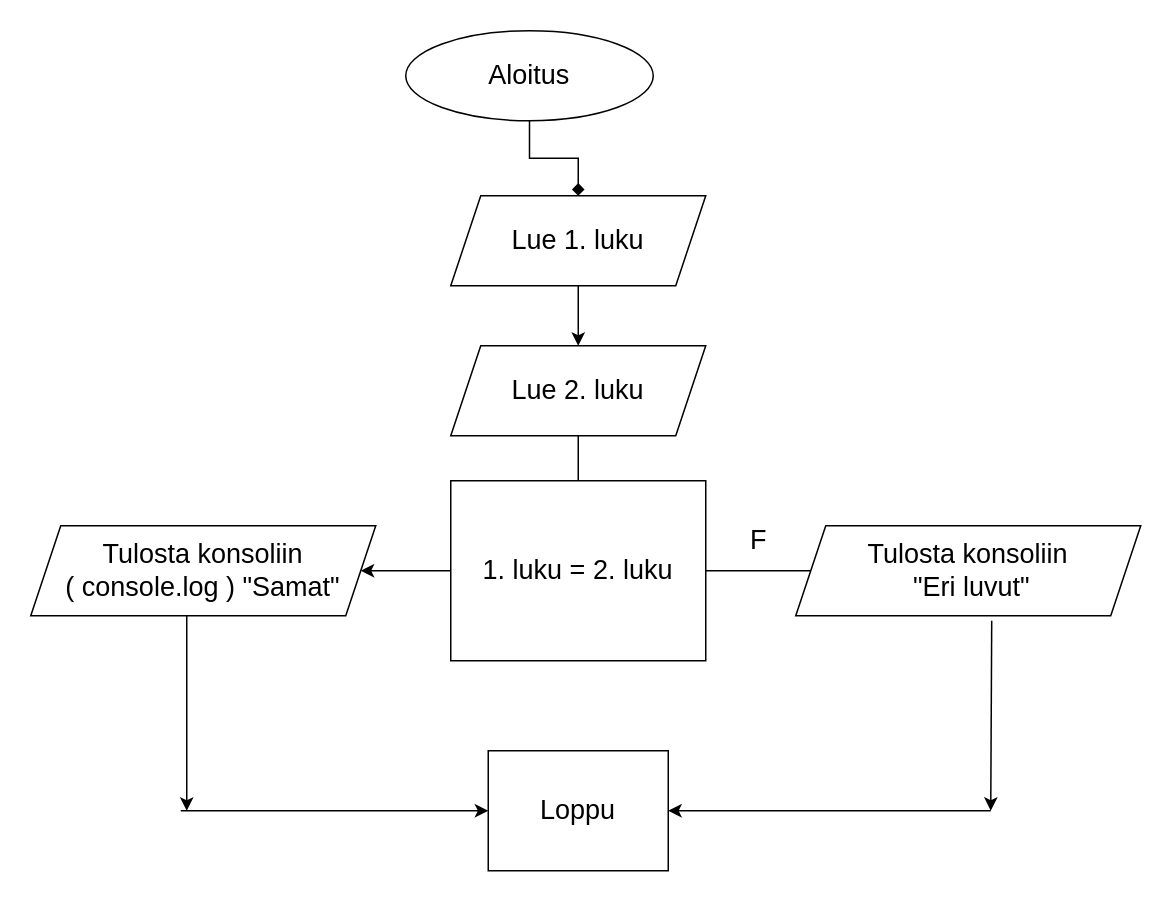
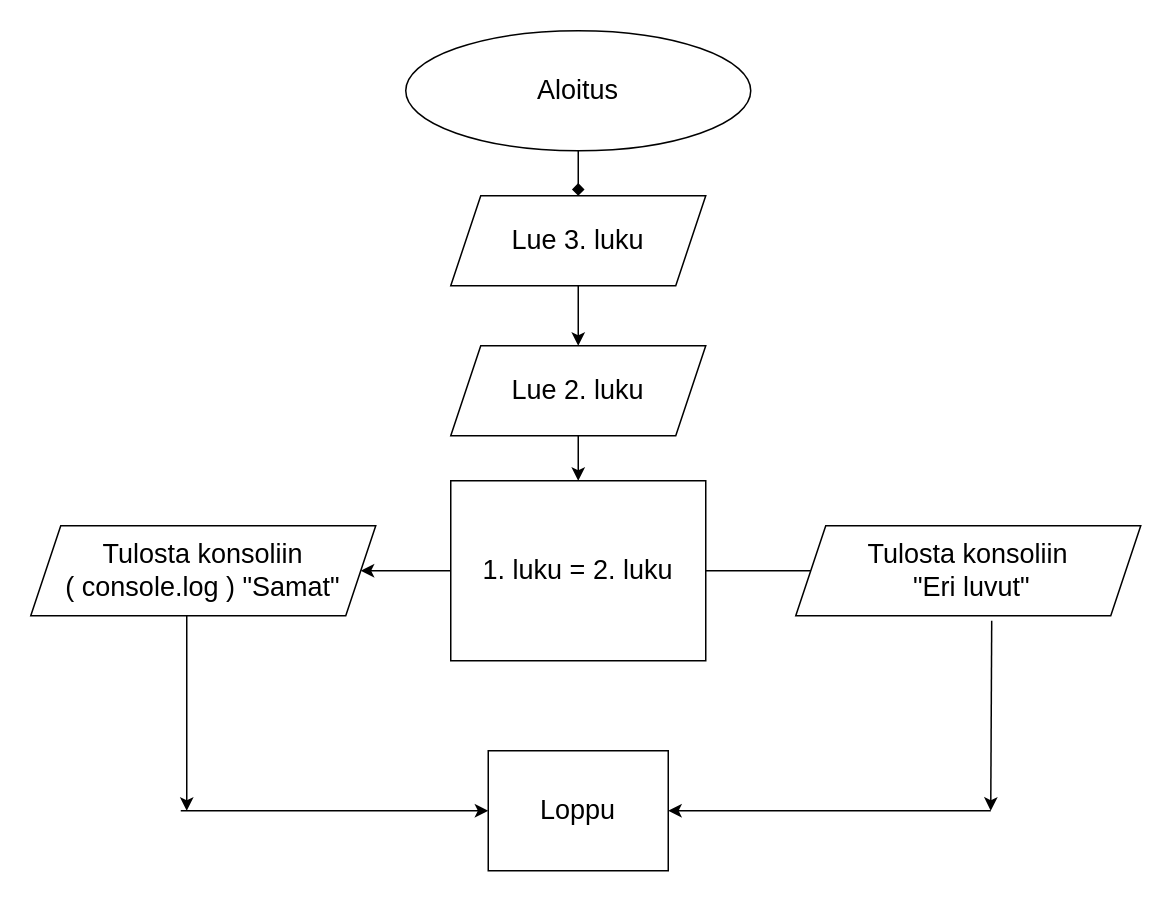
node "Aloitus": size 248x90 -> 345x120
node "Lue 1. luku": label "Lue 1. luku" -> "Lue 3. luku"
edge "Lue 2. luku" -- "1. luku = 2. luku": arrowhead none -> classic
node "F": removed
